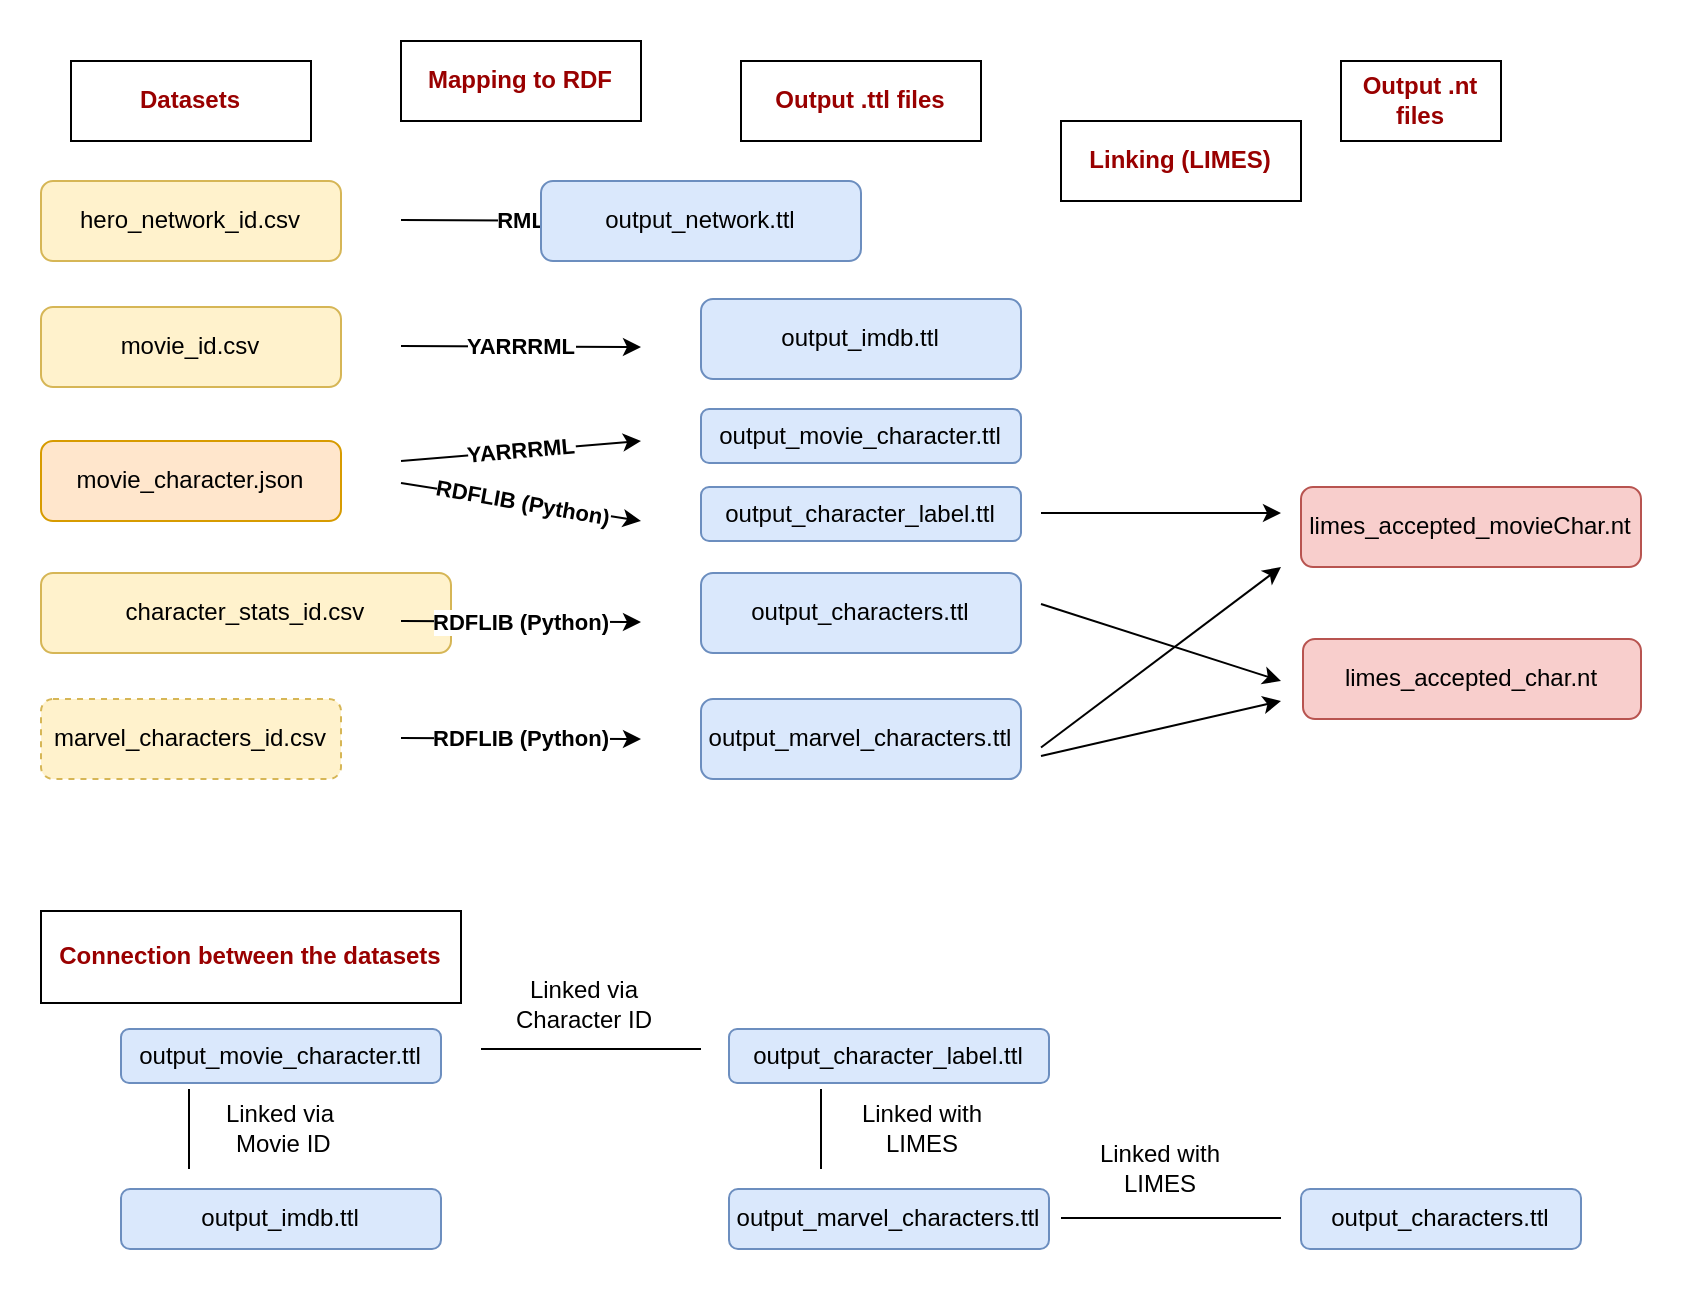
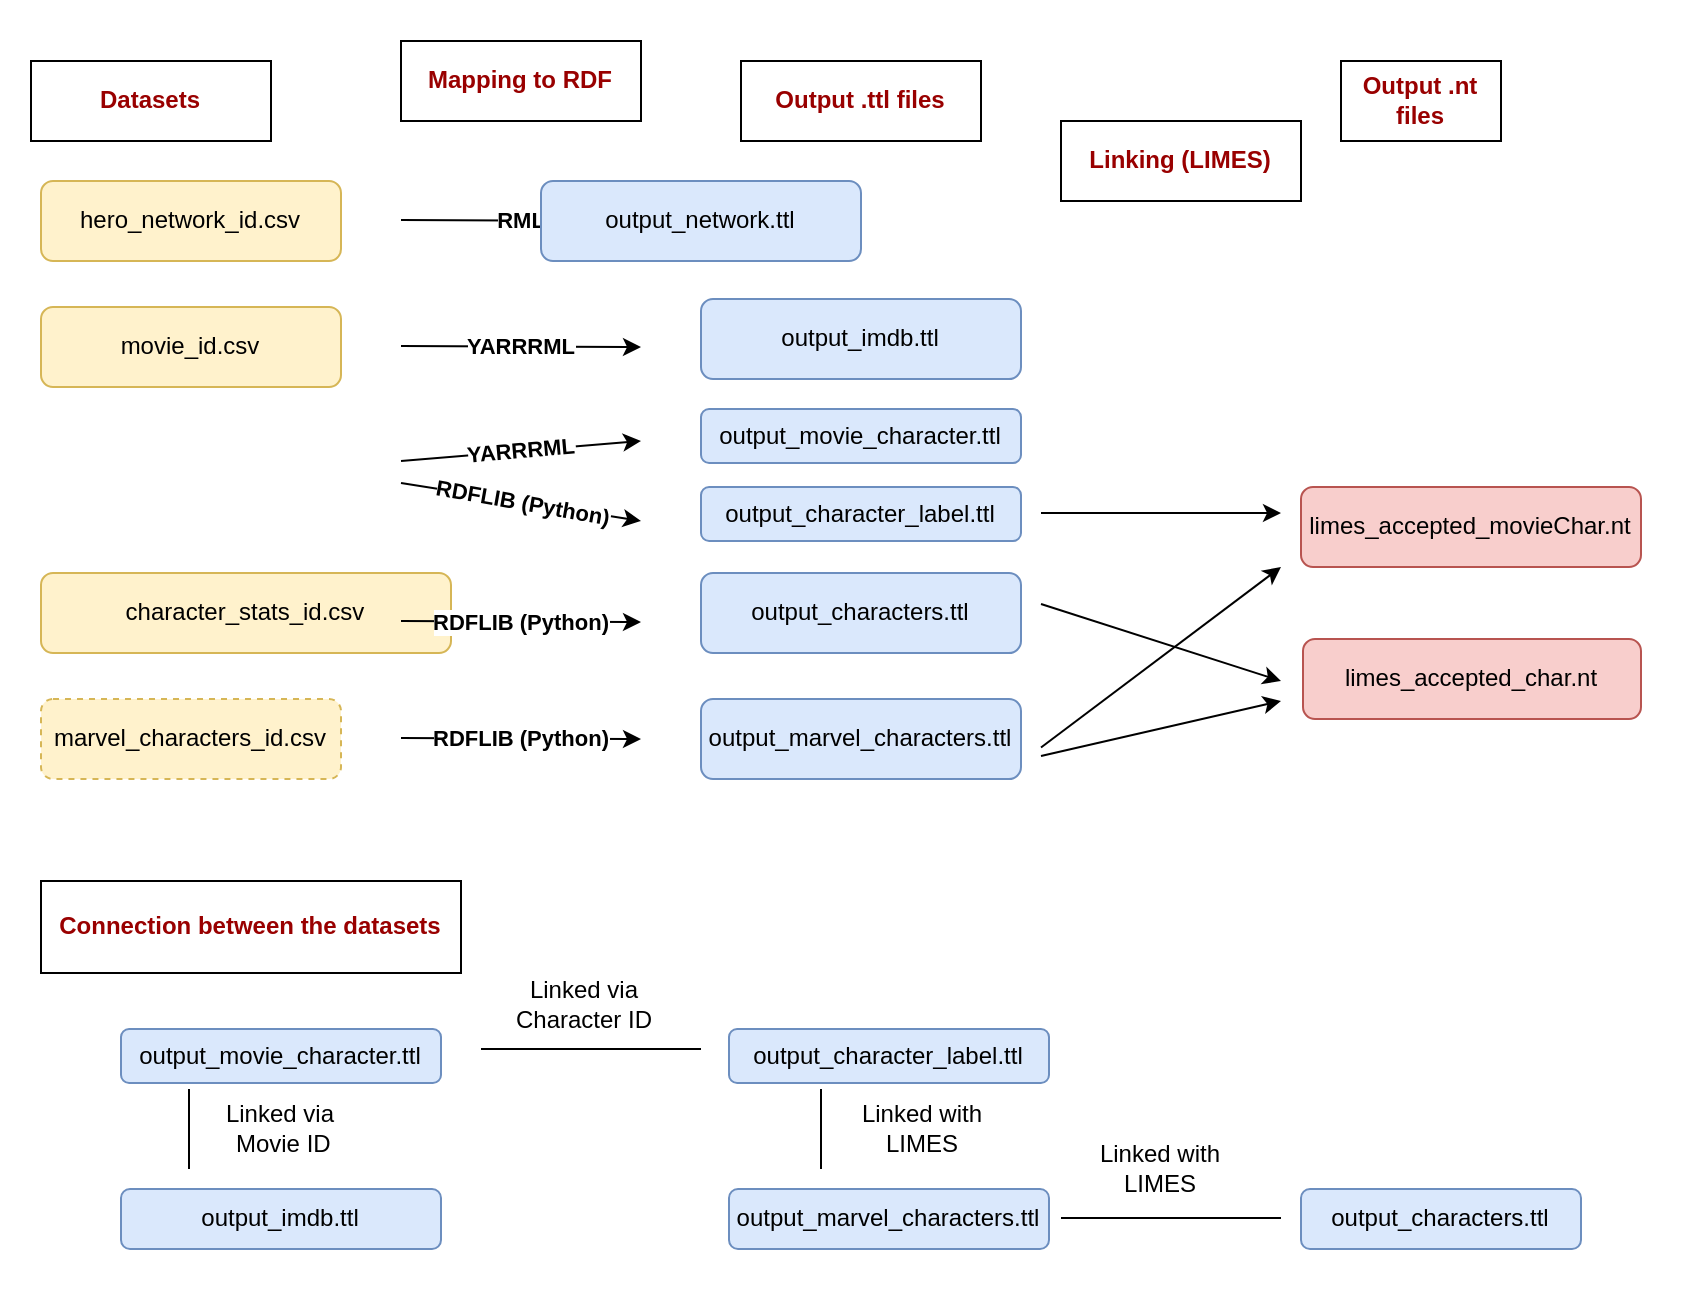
node "Datasets": moved (191, 101) -> (151, 101)
node "movie_character.json": removed
node "Connection between the datasets": moved (251, 957) -> (251, 927)
